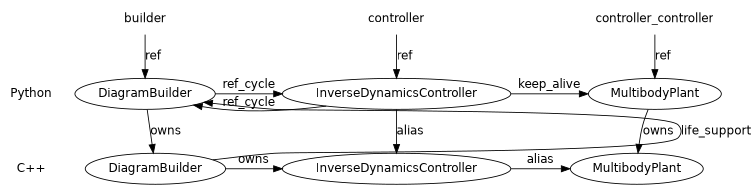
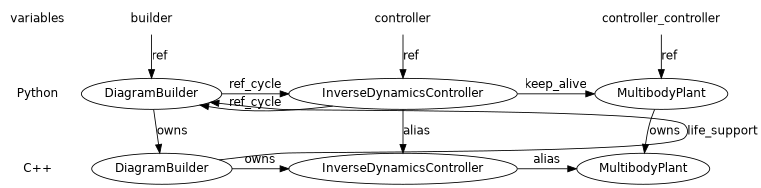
node "variables": added
